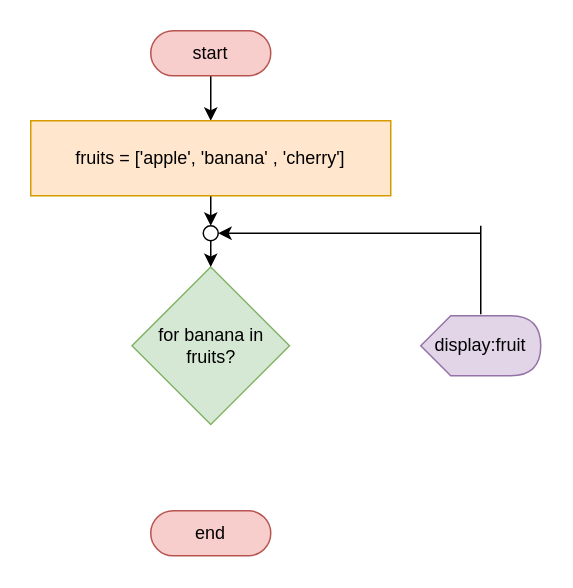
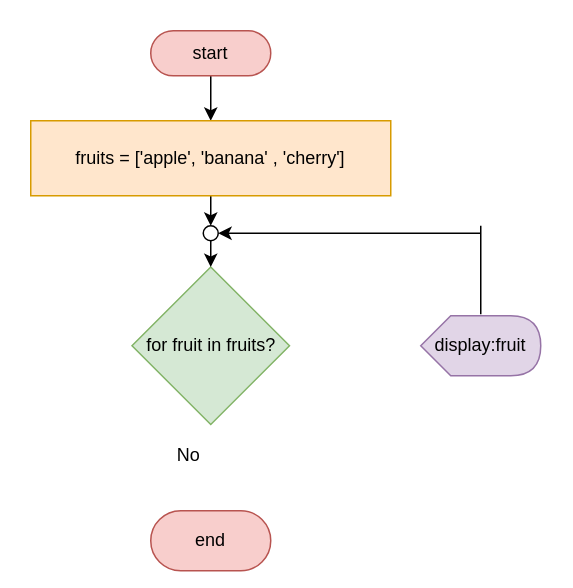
node "for banana in fruits?": label "for banana in fruits?" -> "for fruit in fruits?"
node "No": added
node "end": size 120x45 -> 120x60
